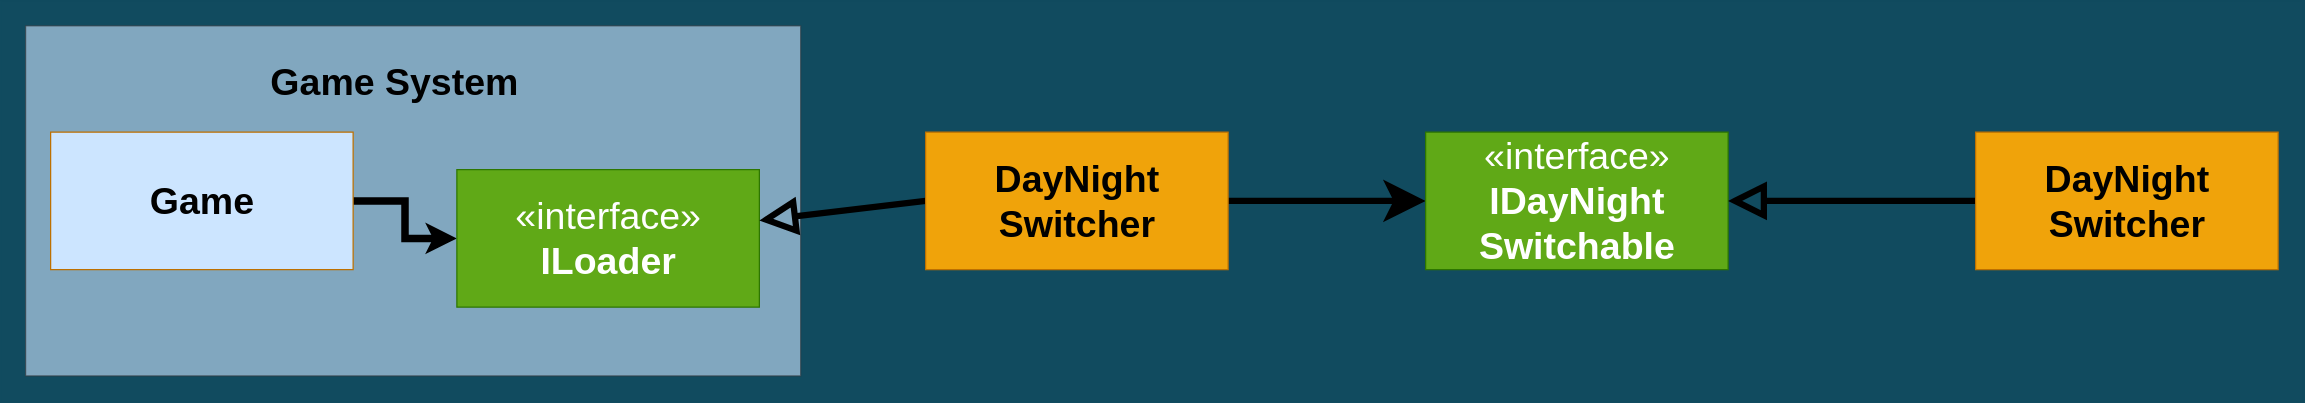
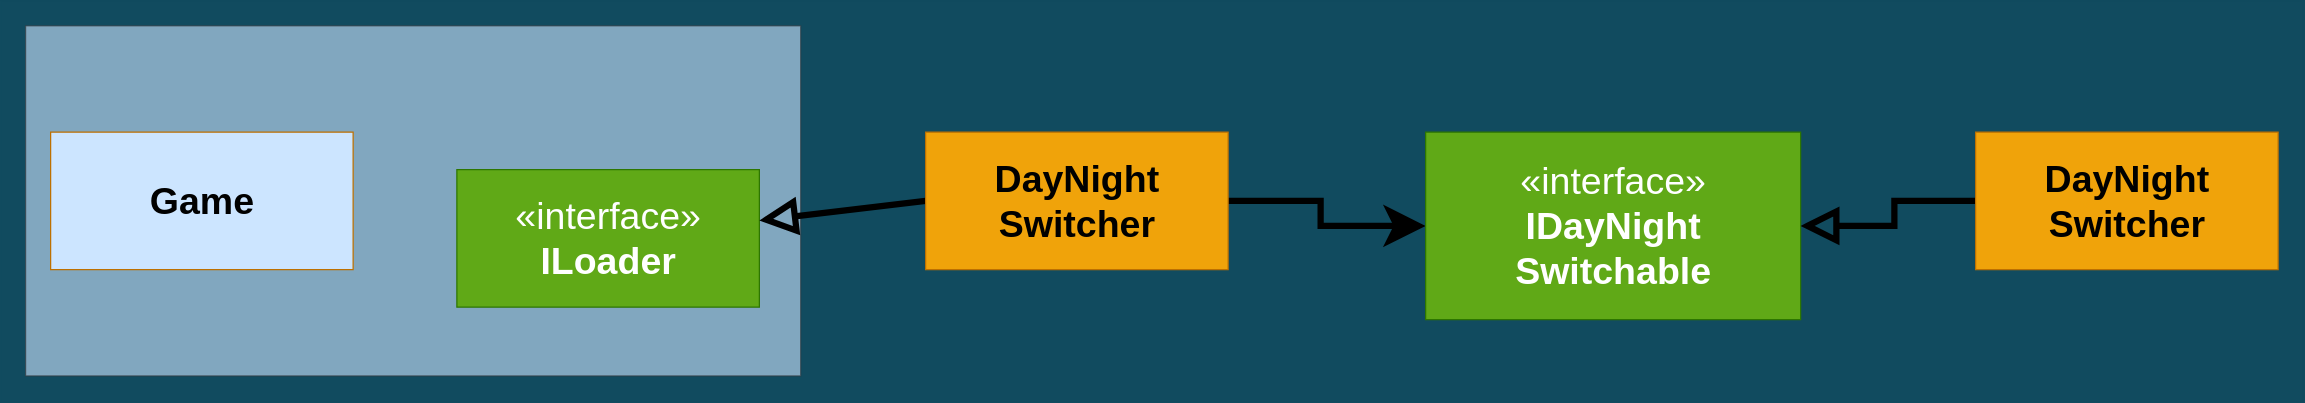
node "Game System": removed
node "«interface» IDayNight Switchable": size 303x138 -> 375x188
edge "Game" -> "«interface» ILoader": removed
